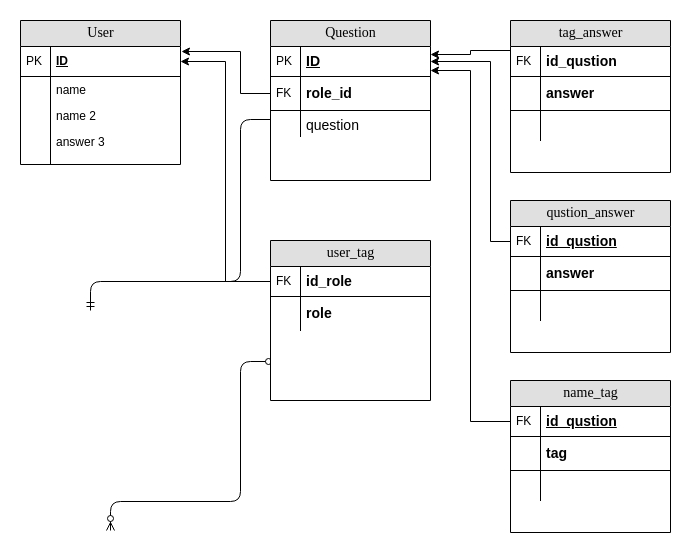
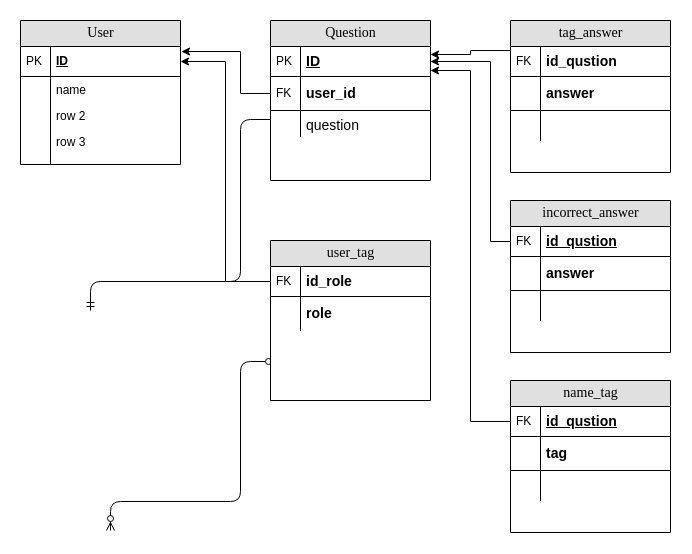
node "role_id": label "role_id" -> "user_id"
node "name 2": label "name 2" -> "row 2"
node "answer 3": label "answer 3" -> "row 3"
node "qustion_answer": label "qustion_answer" -> "incorrect_answer"
